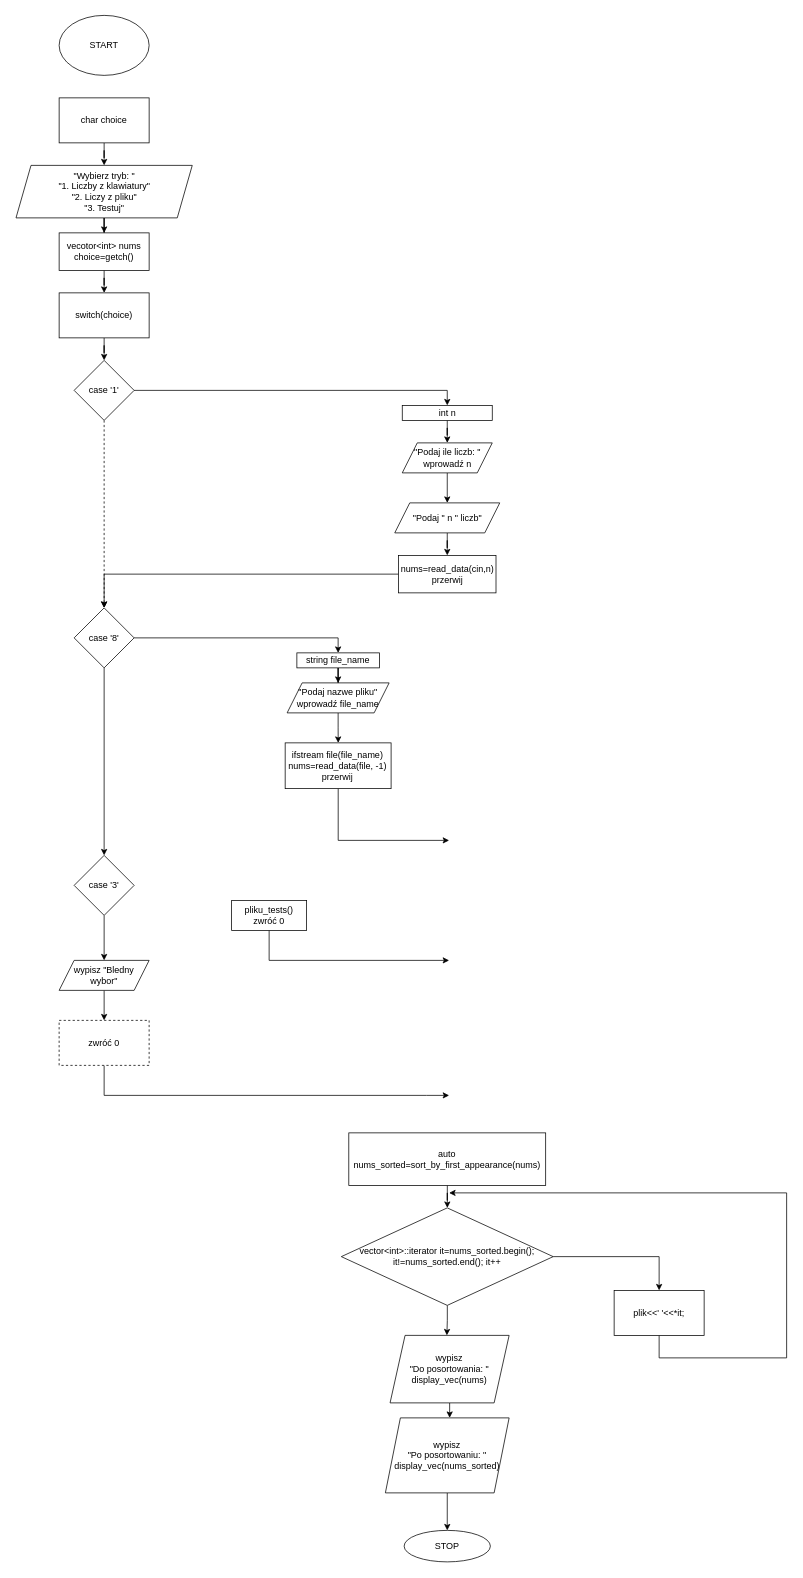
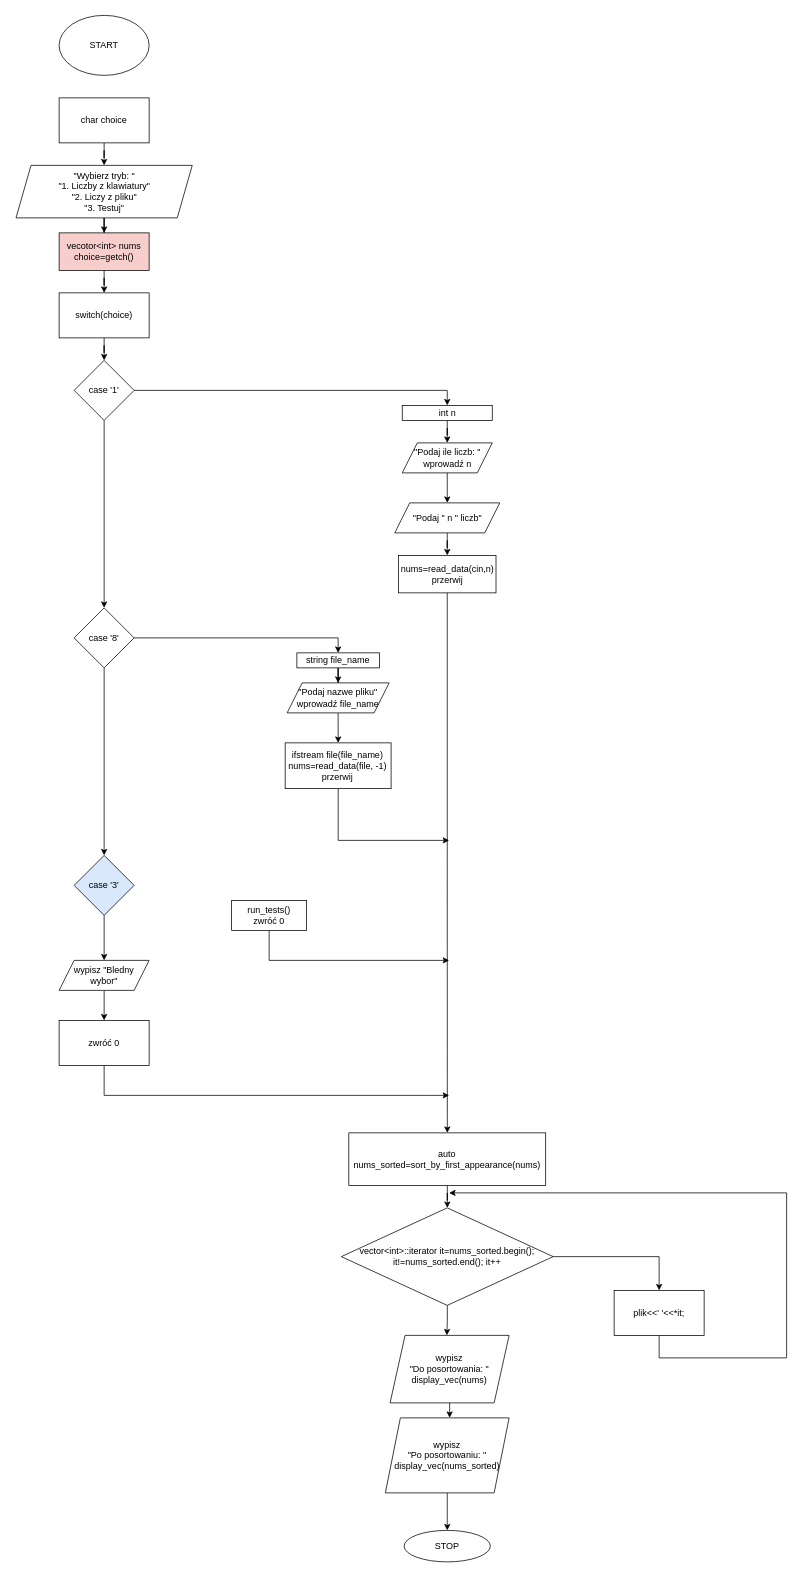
node "vecotor<int> nums choice=getch()": fillcolor #ffffff -> #f8cecc
edge "case '1'" -> "case '8'": style dashed -> solid
edge "nums=read_data(cin,n) przerwij" -> "case '8'": now "nums=read_data(cin,n) przerwij" -> "auto nums_sorted=sort_by_first_appearance(nums)"
node "case '3'": fillcolor #ffffff -> #dae8fc
node "pliku_tests() zwróć 0": label "pliku_tests() zwróć 0" -> "run_tests() zwróć 0"
node "zwróć 0": style dashed -> solid
